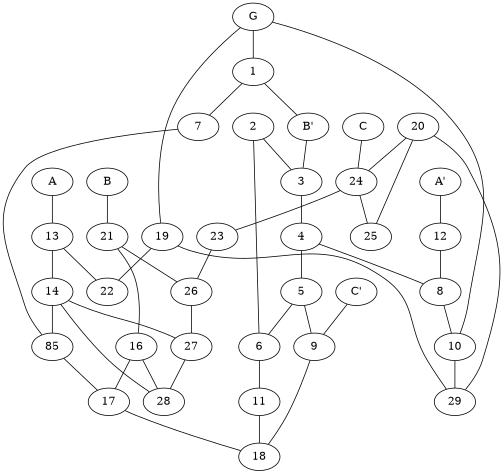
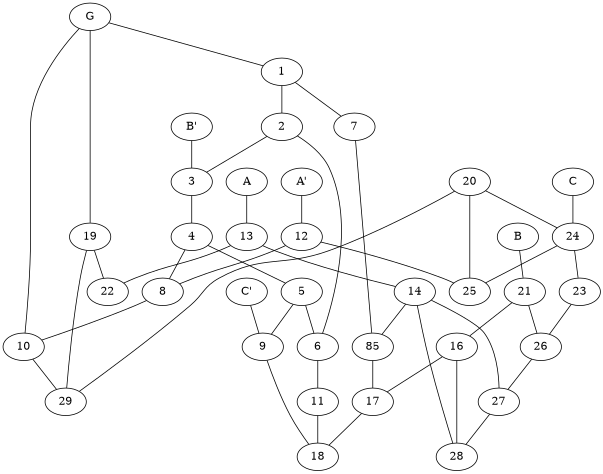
edge "1" -- "B'": now "1" -- "2"
edge "12" -- "25": added
